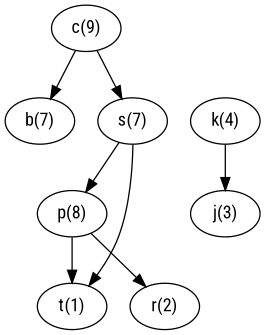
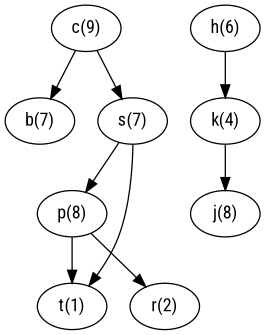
node "h(6)": added
node "j(3)": label "j(3)" -> "j(8)"
